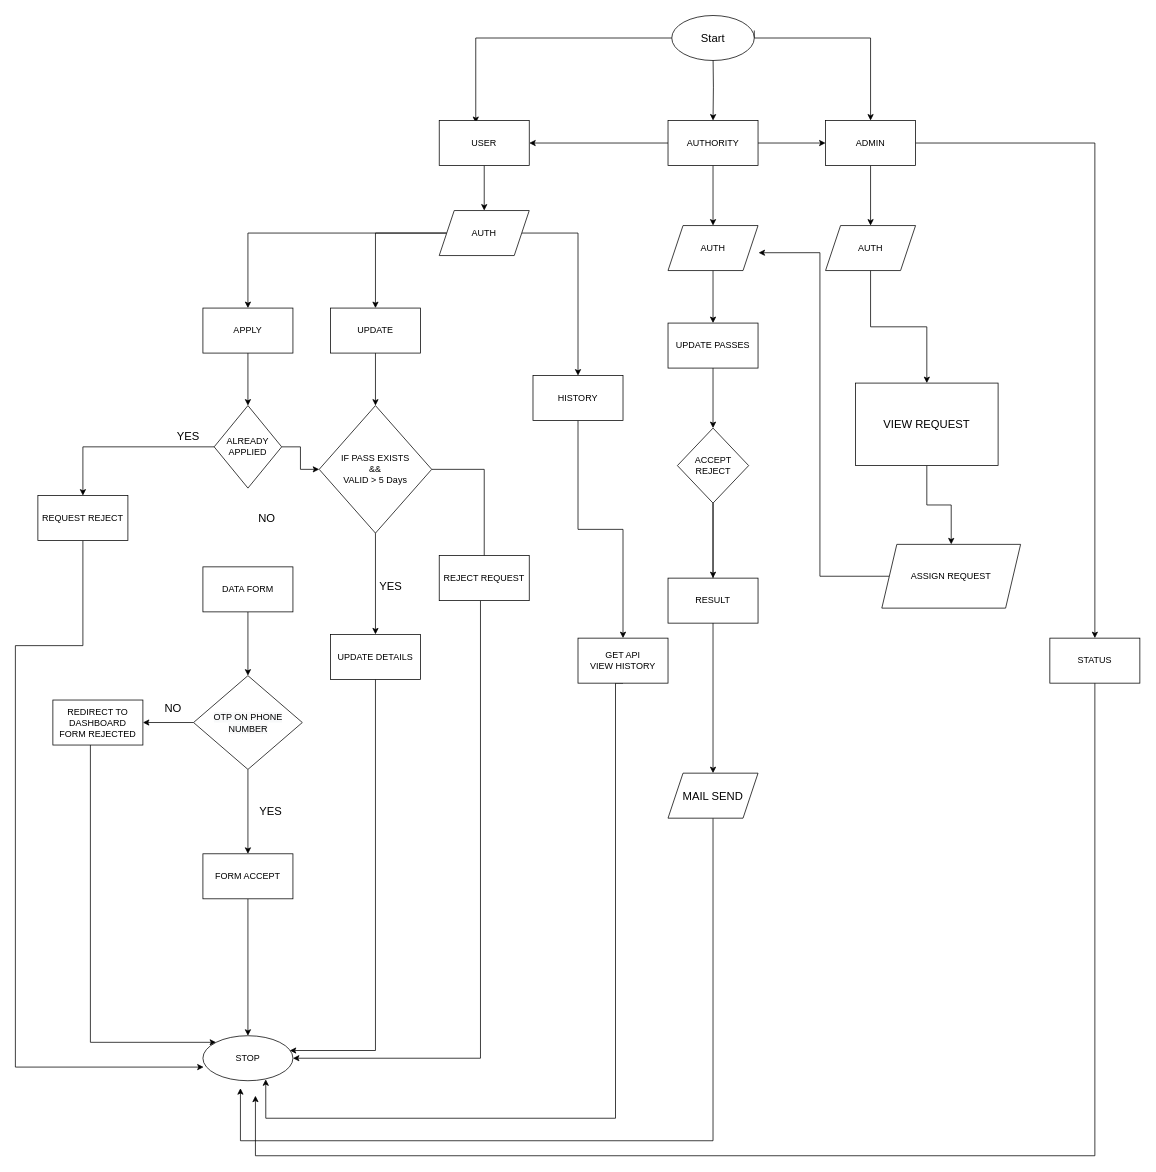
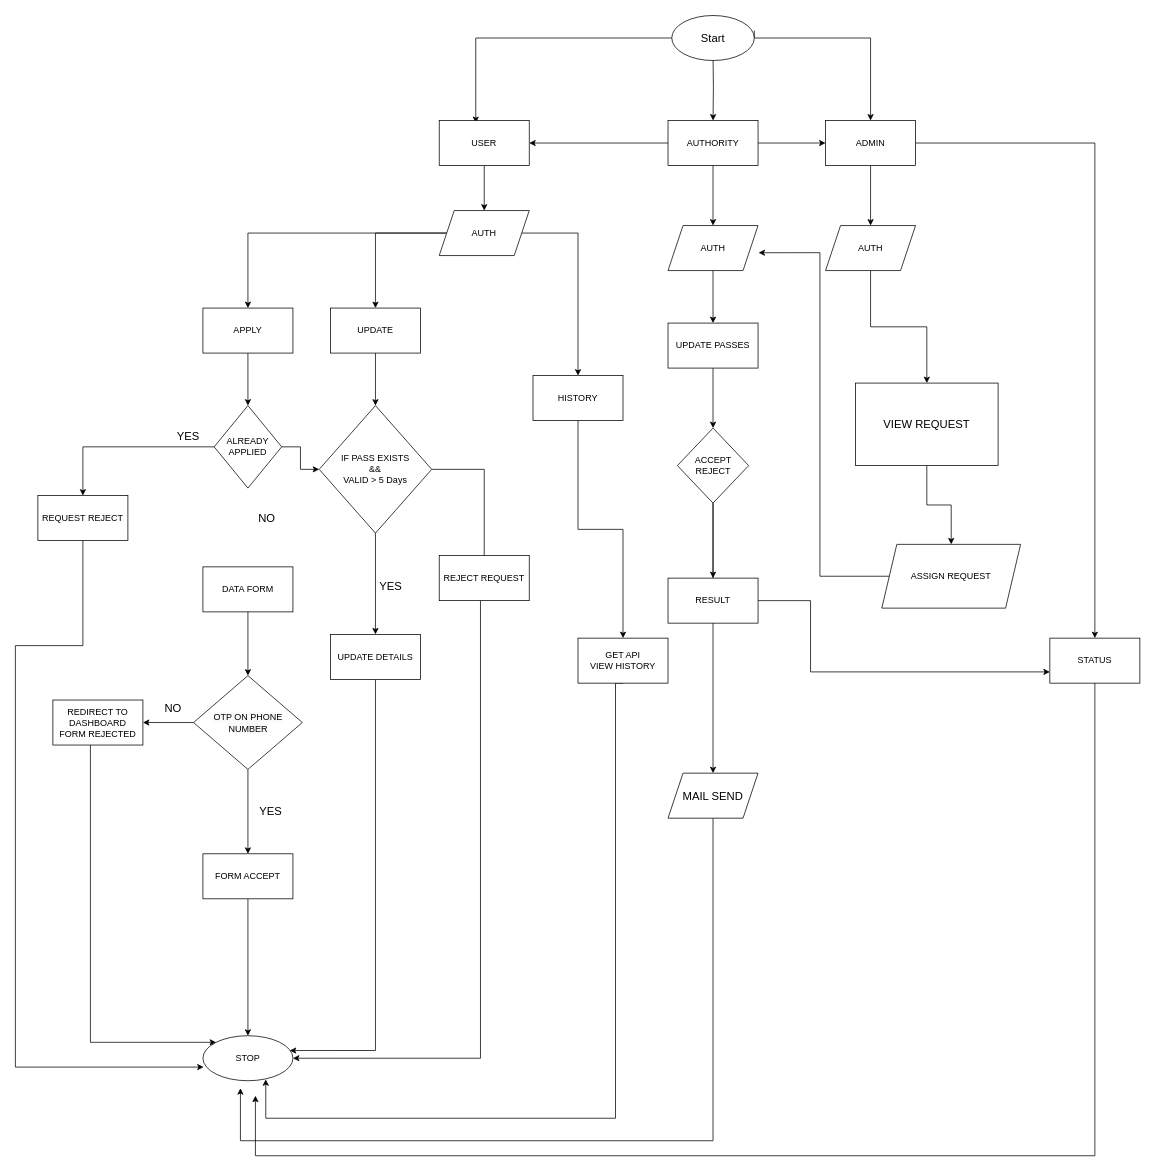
edge "RESULT" -> "STATUS": added
